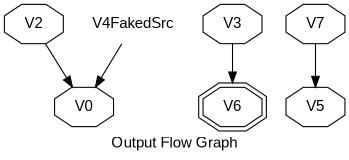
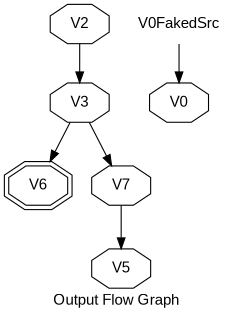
node "V4FakedSrc": label "V4FakedSrc" -> "V0FakedSrc"
edge "V2" -> "V0": now "V2" -> "V3"
edge "V3" -> "V7": added
